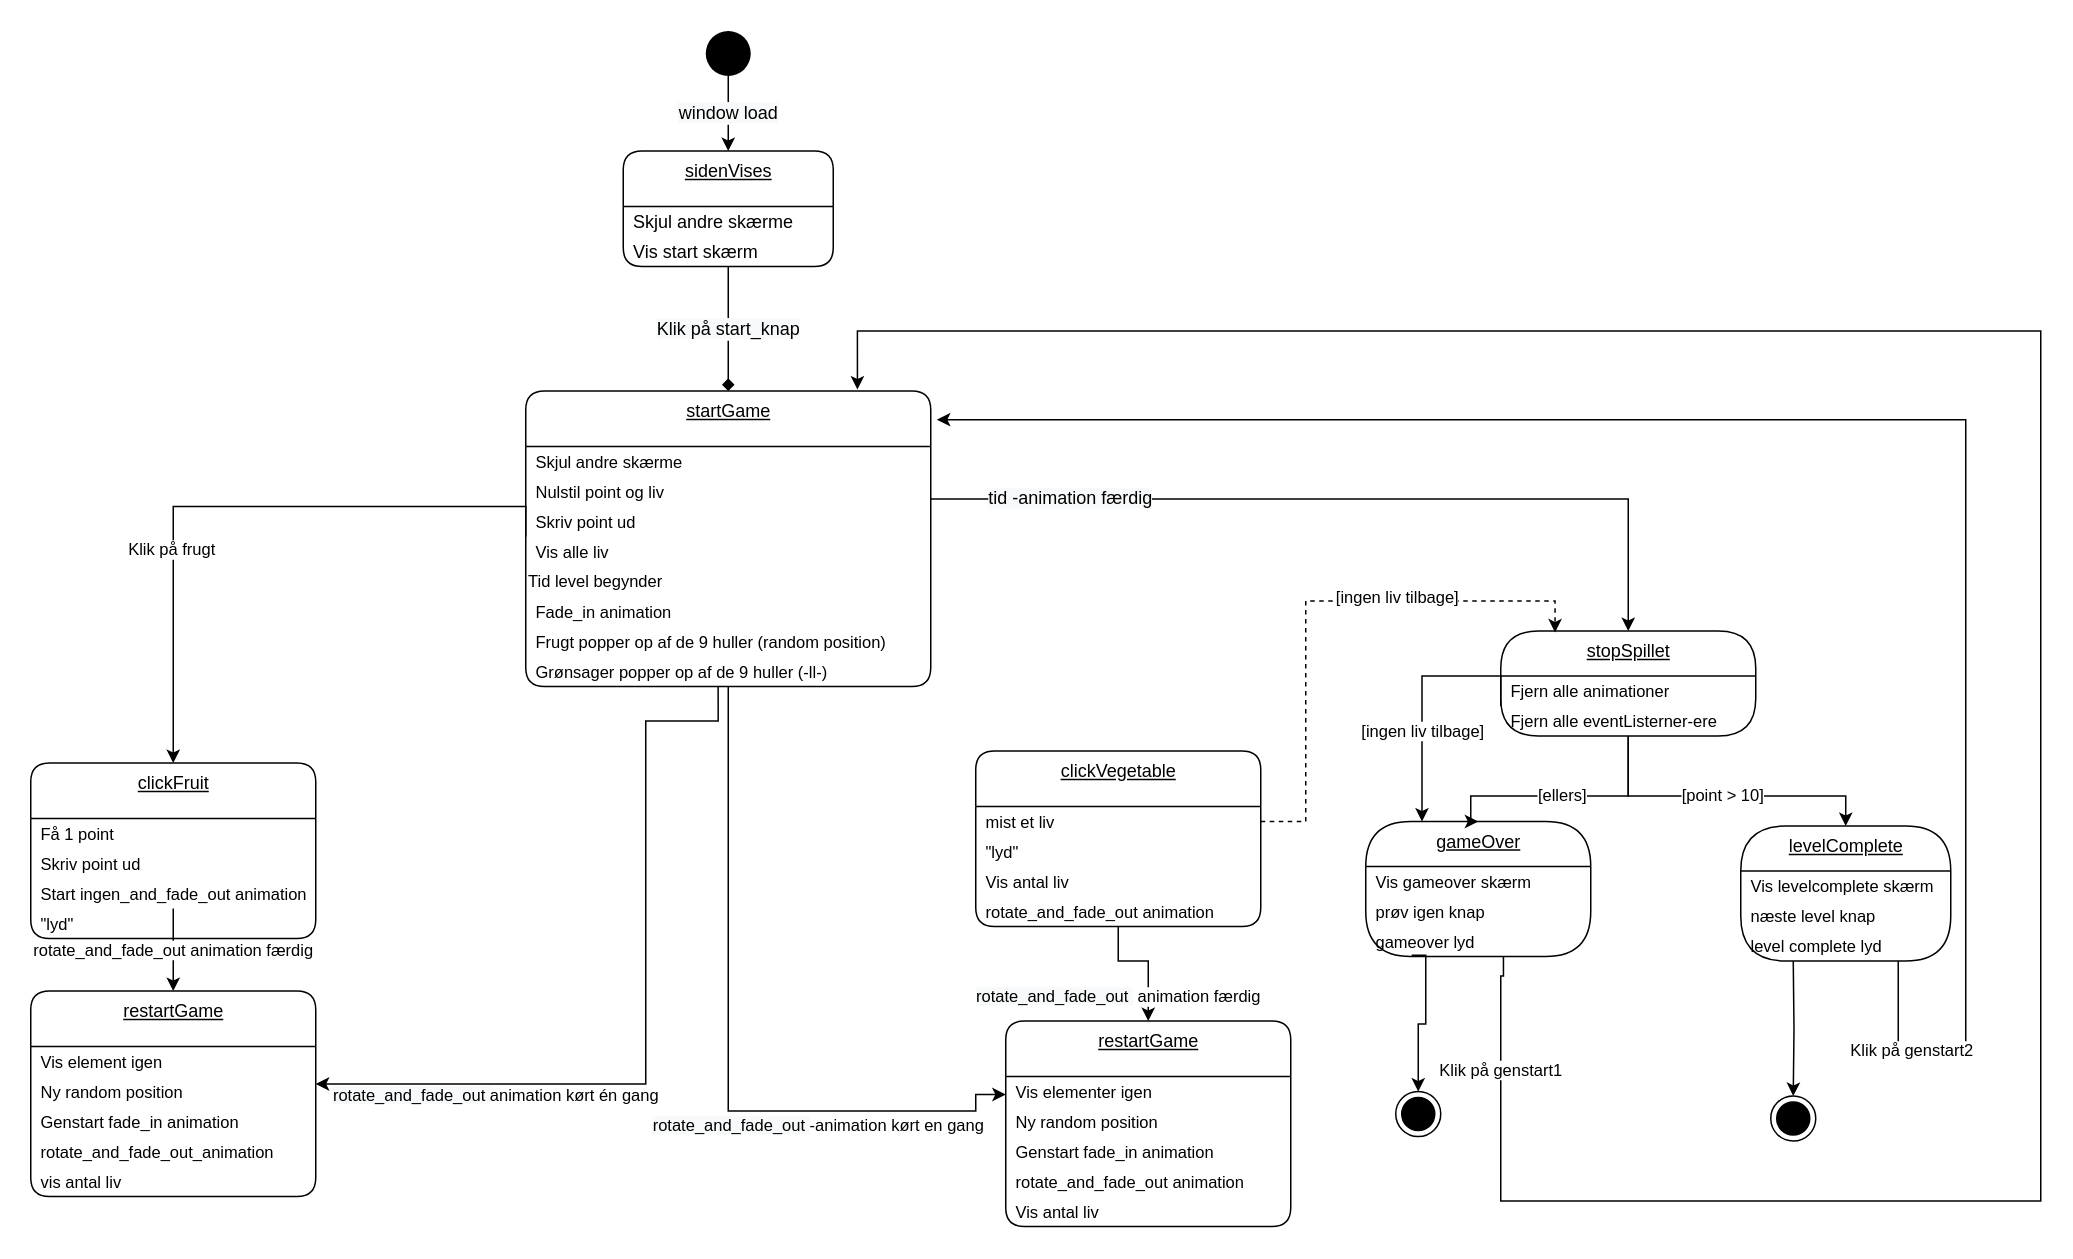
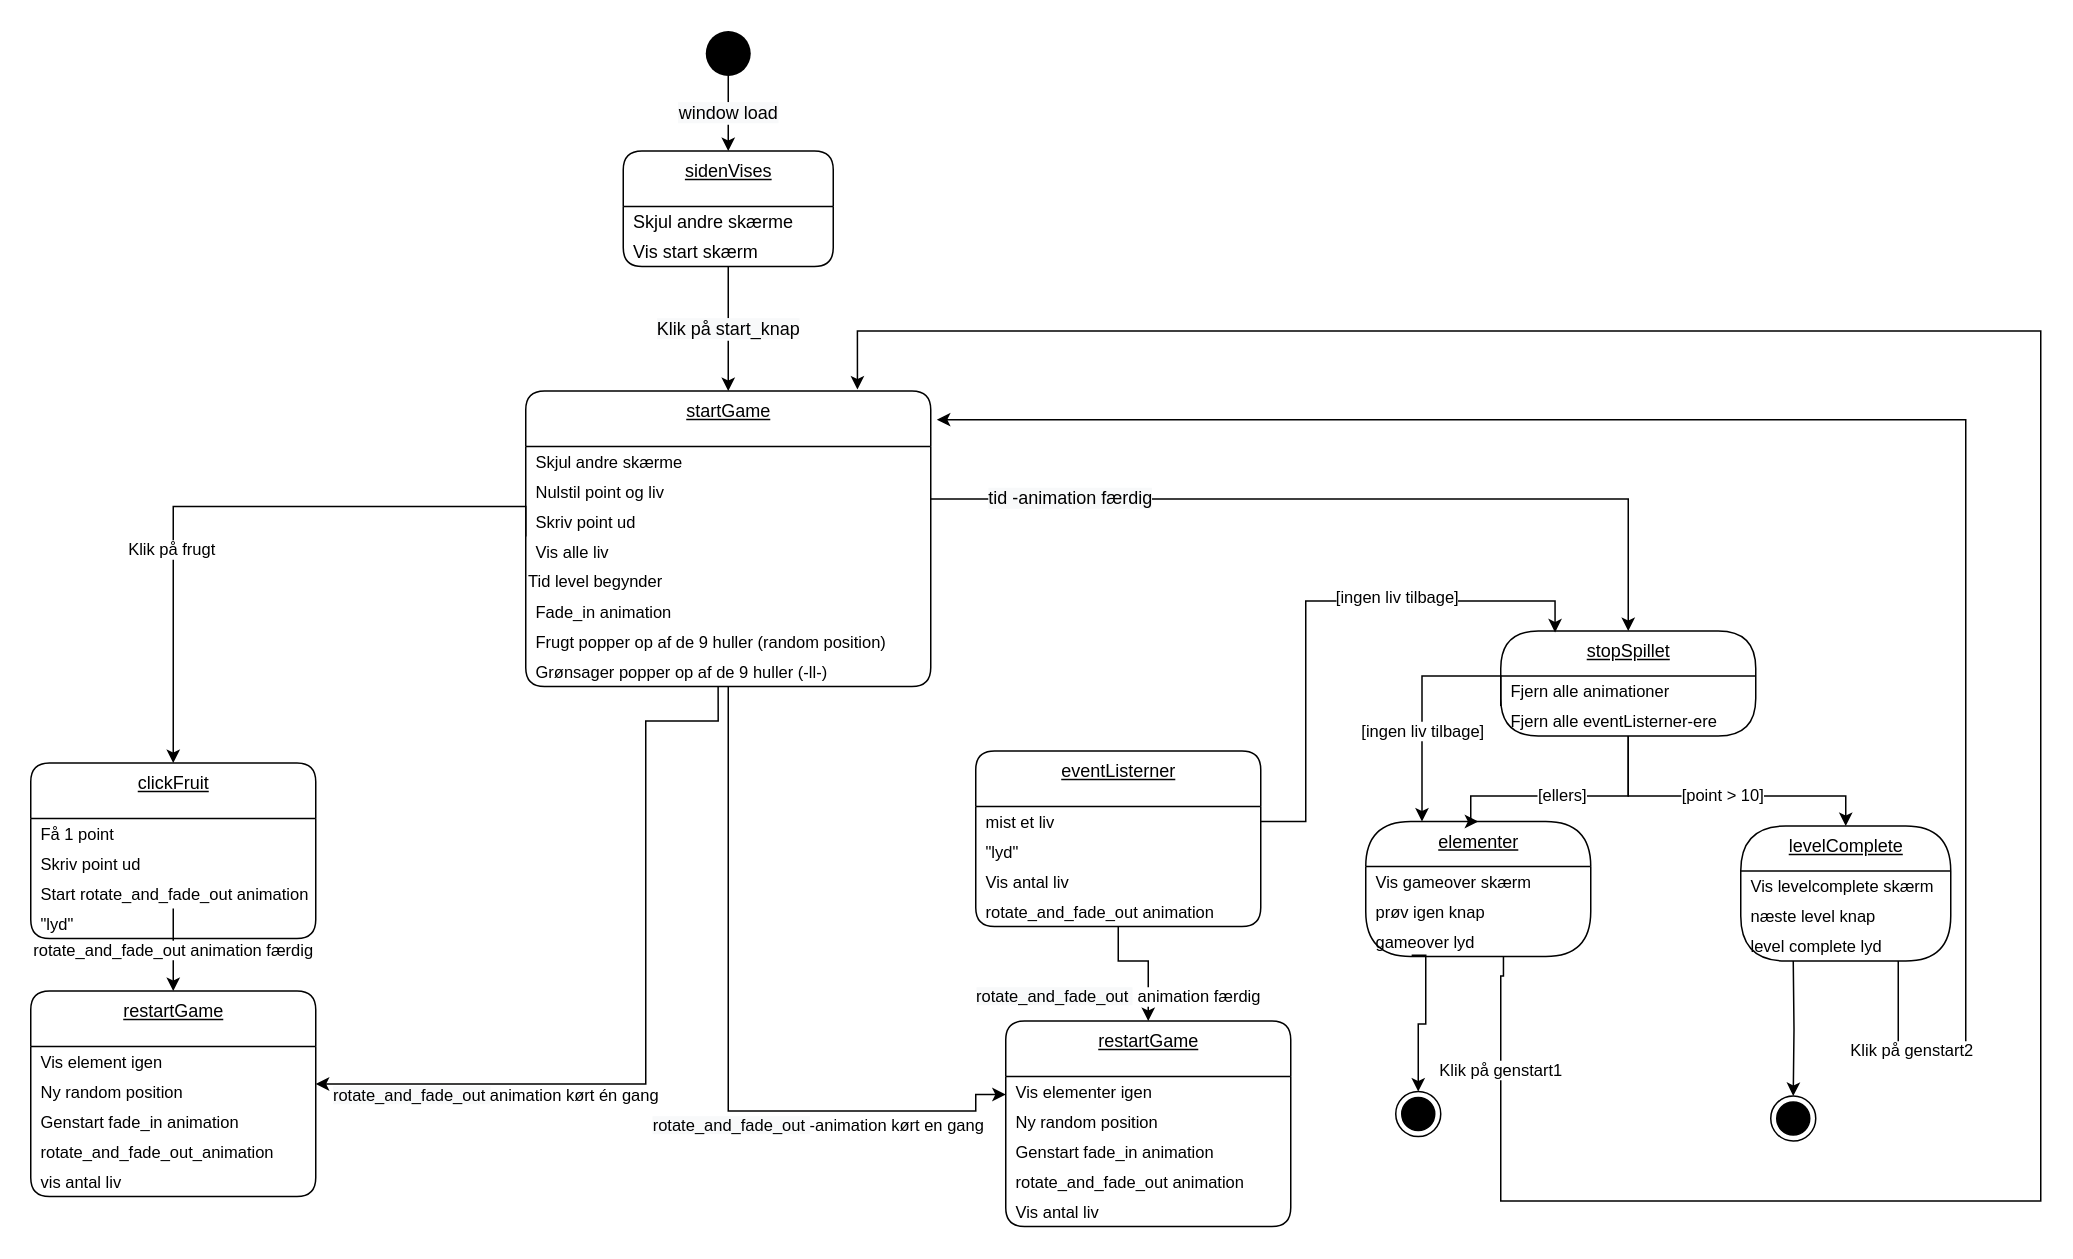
edge "Vis start skærm" -> "startGame": arrowhead diamond -> classic
edge "mist et liv" -> "stopSpillet": style dashed -> solid
node "clickVegetable": label "clickVegetable" -> "eventListerner"
node "gameOver": label "gameOver" -> "elementer"
node "Start ingen_and_fade_out animation": label "Start ingen_and_fade_out animation" -> "Start rotate_and_fade_out animation"
